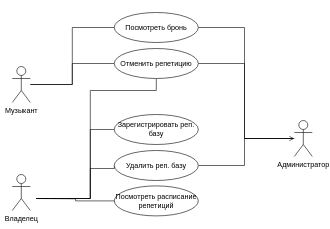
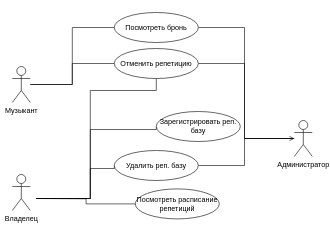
node "Зарегистрировать реп. базу": moved (156, 129) -> (198, 126)
node "Посмотреть расписание репетиций": moved (156, 201) -> (177, 204)
